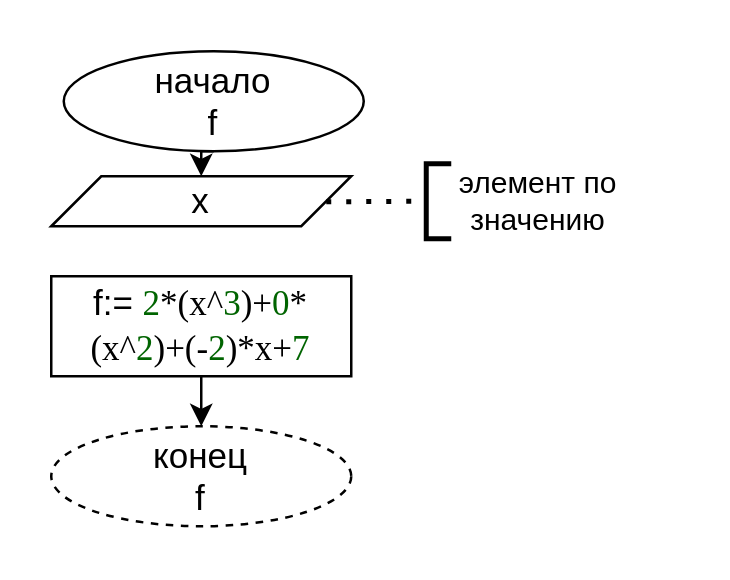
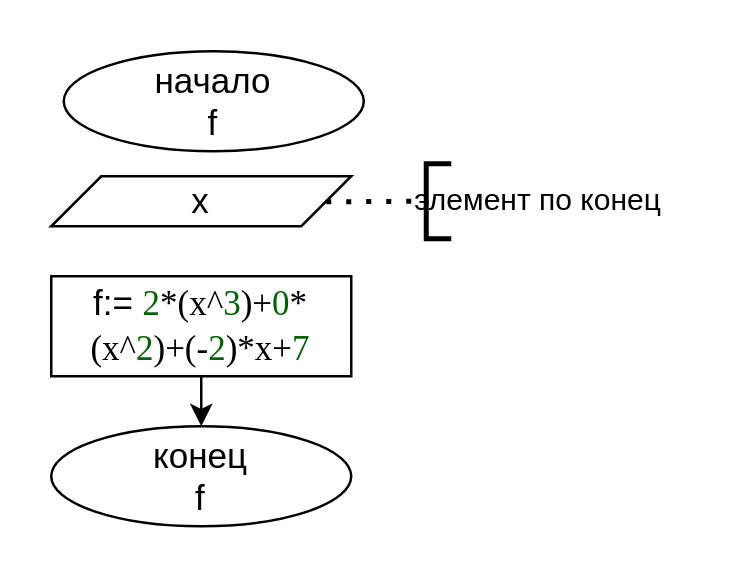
edge "начало f" -> "x": removed
node "элемент по значению": label "элемент по значению" -> "элемент по конец"
node "конец f": style dashed -> solid
